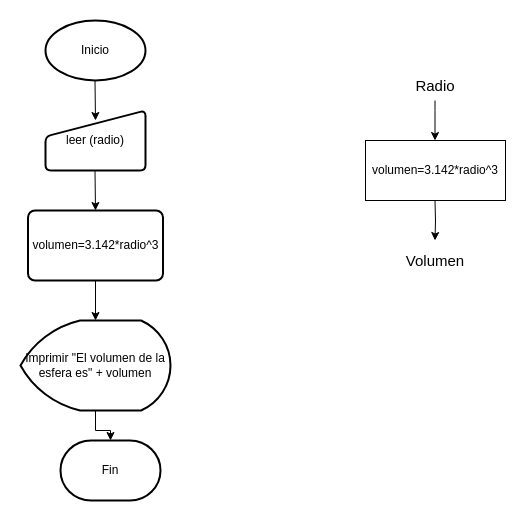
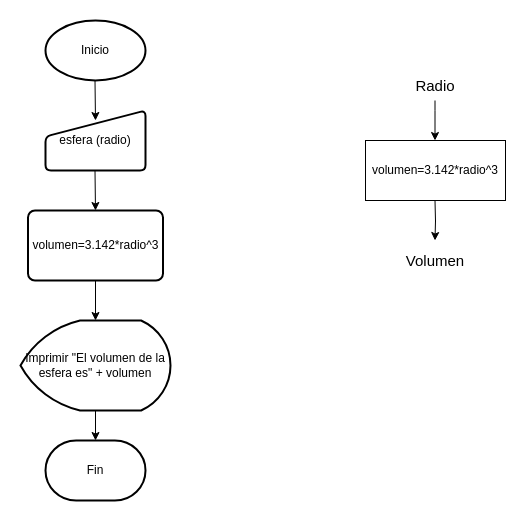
node "leer (radio)": label "leer (radio)" -> "esfera (radio)"
node "Fin": moved (111, 471) -> (96, 471)
